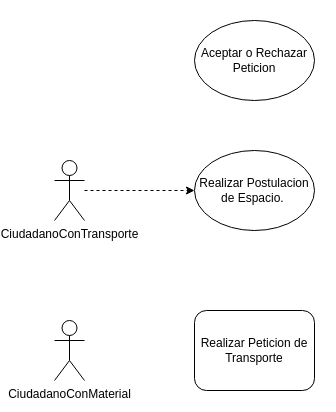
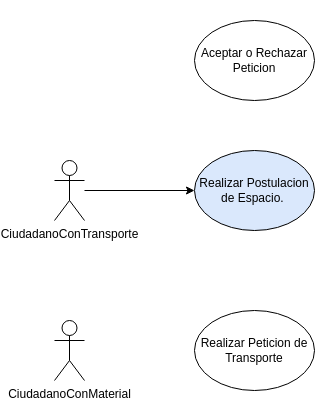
edge "CiudadanoConTransporte" -> "Realizar Postulacion de Espacio.": style dashed -> solid
node "Realizar Postulacion de Espacio.": fillcolor #ffffff -> #dae8fc
node "Realizar Peticion de Transporte": shape rounded rectangle -> ellipse
